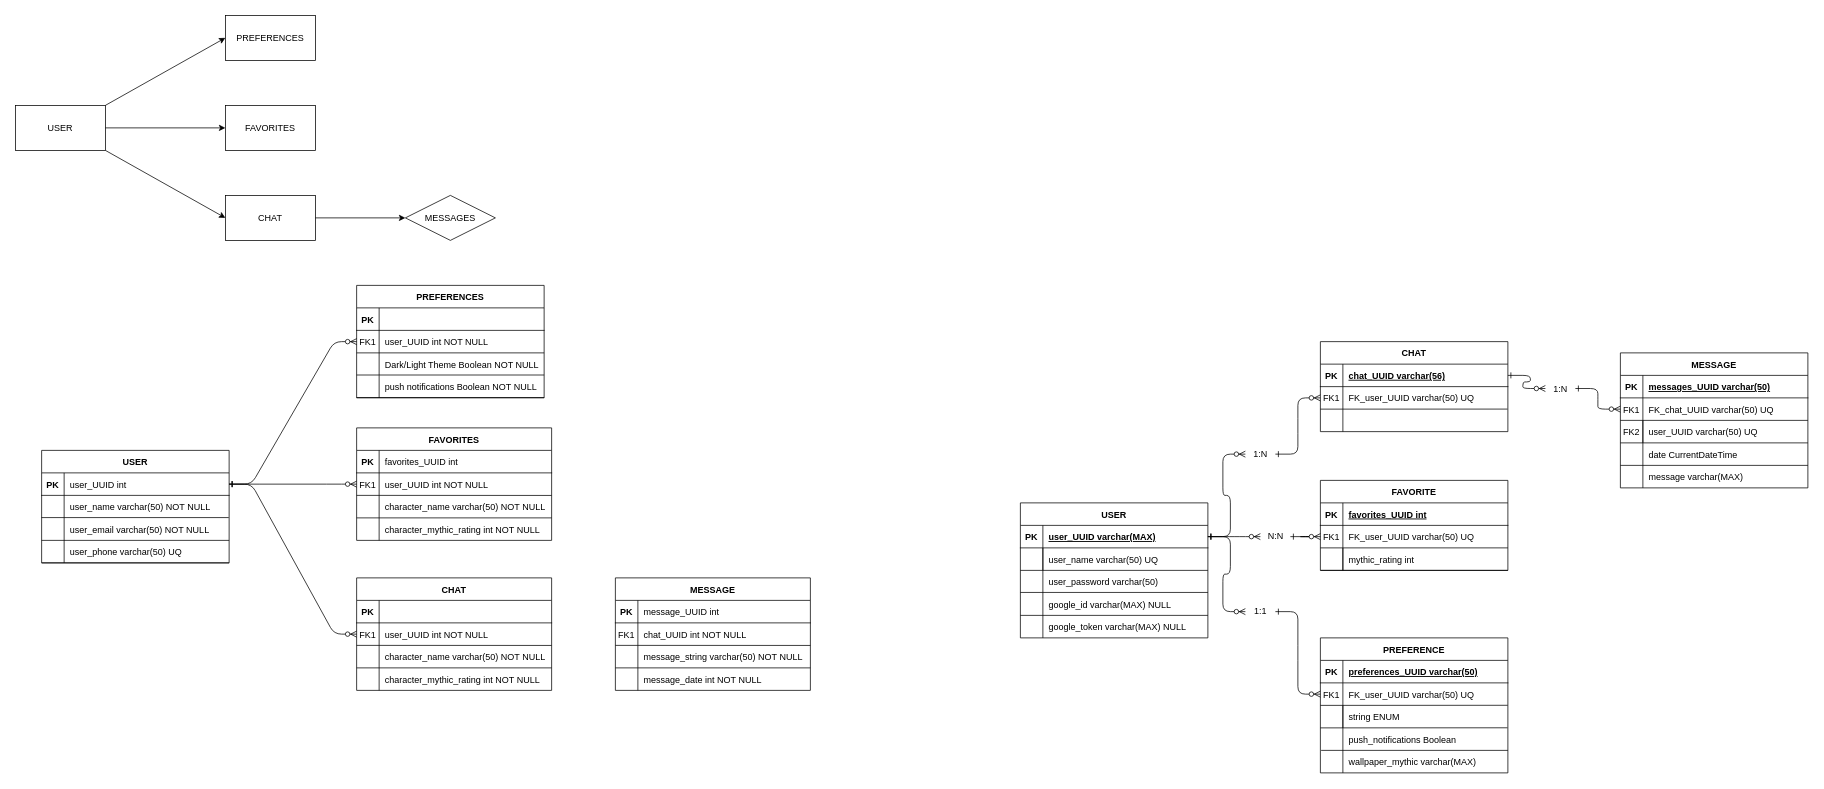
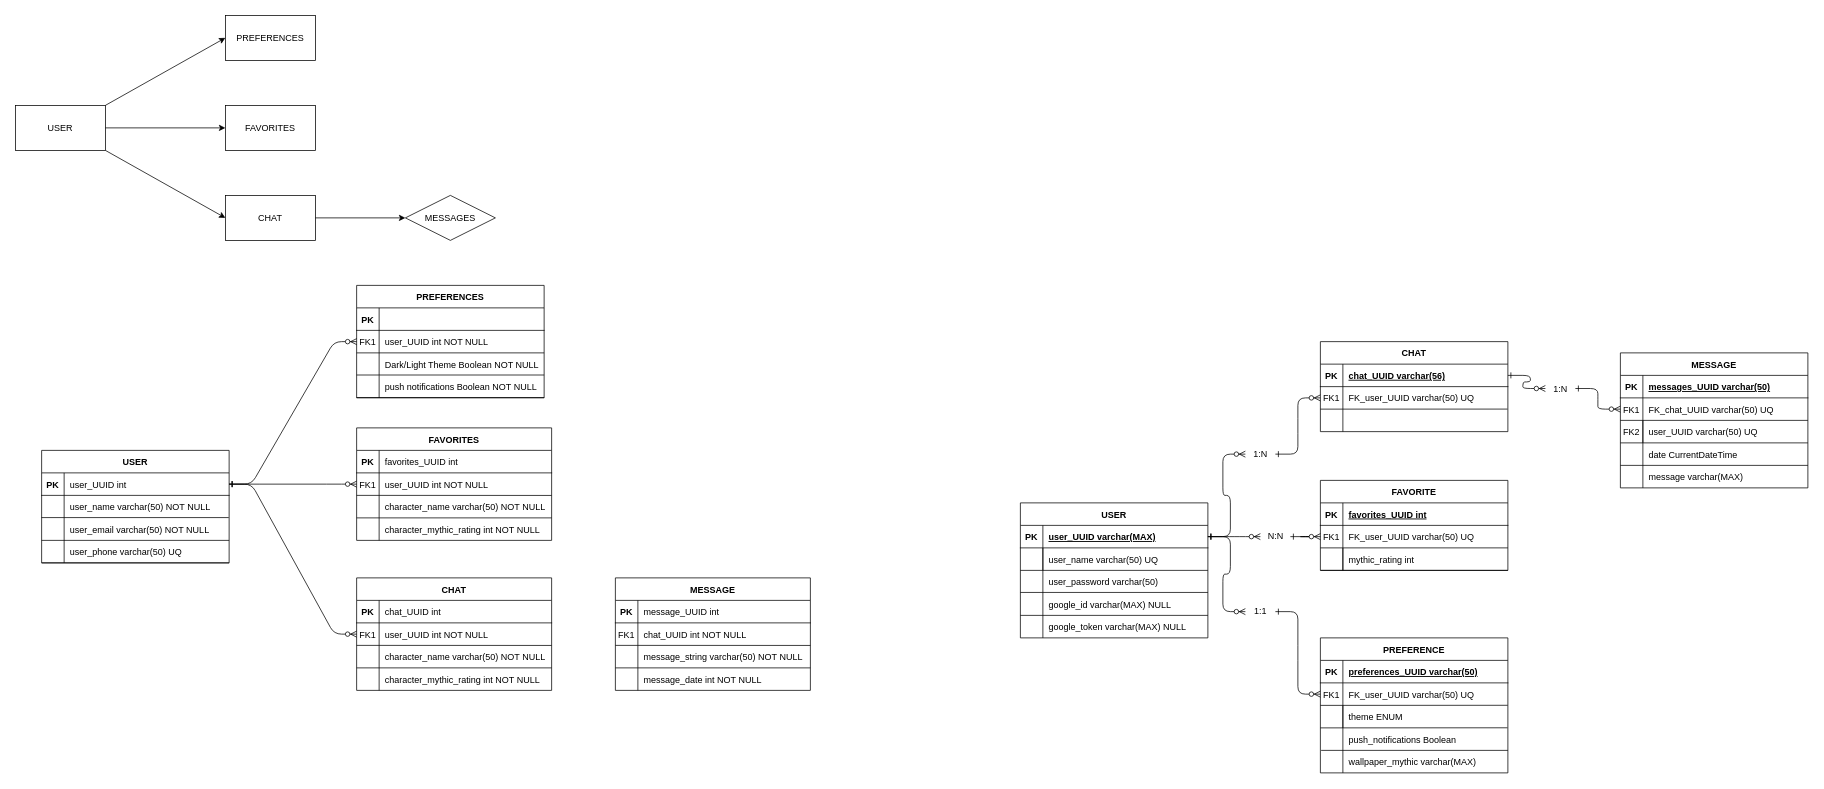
node "chat_UUID int": added
node "string ENUM": label "string ENUM" -> "theme ENUM"
